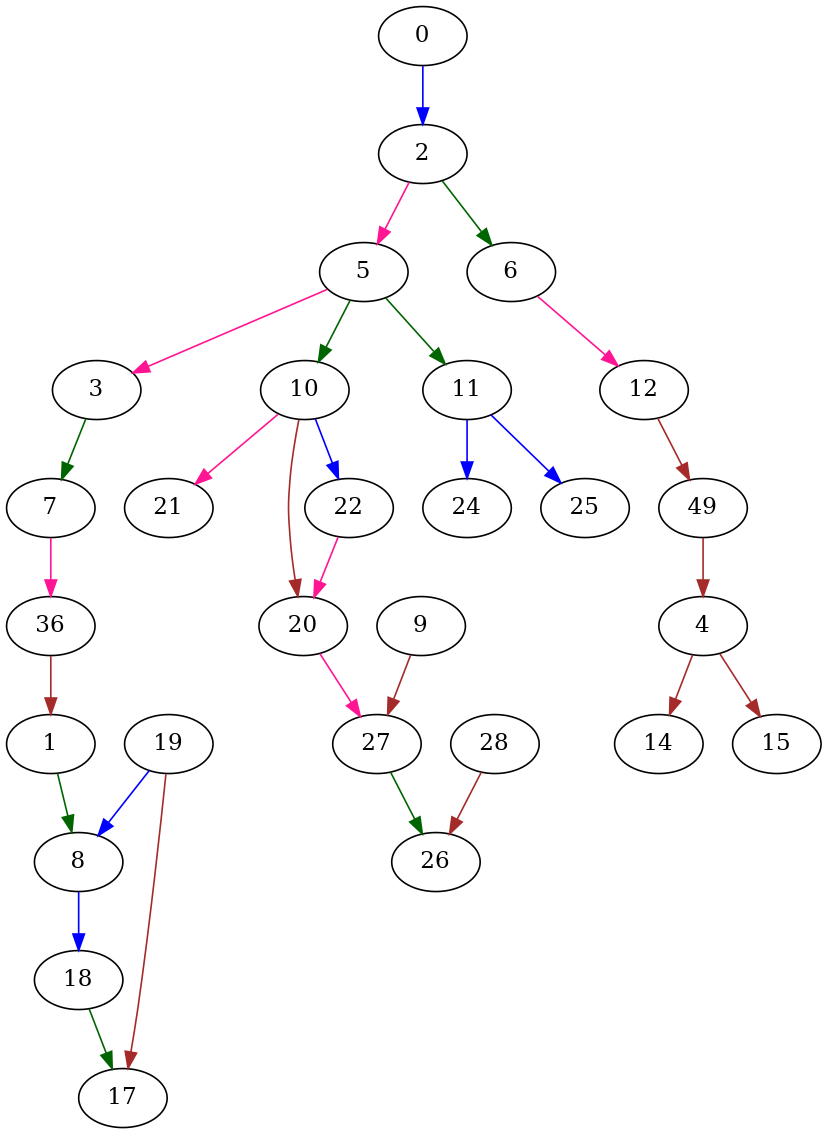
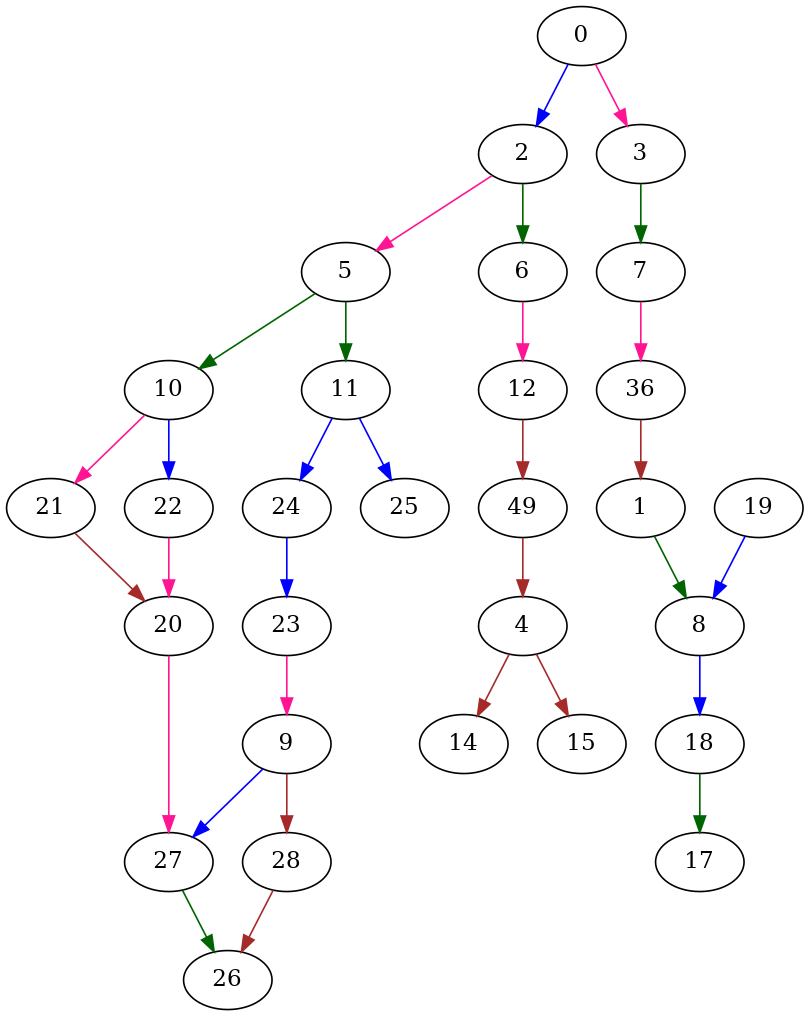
edge "5" -> "3": now "0" -> "3"
edge "10" -> "20": now "21" -> "20"
node "23": added
edge "9" -> "27": color brown -> blue
edge "9" -> "28": added
edge "19" -> "17": removed
